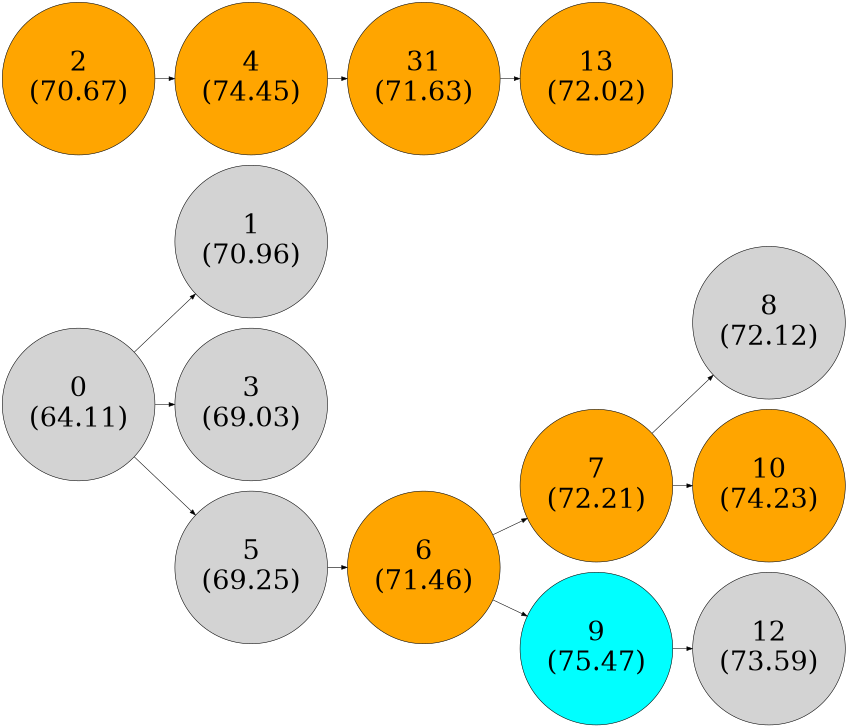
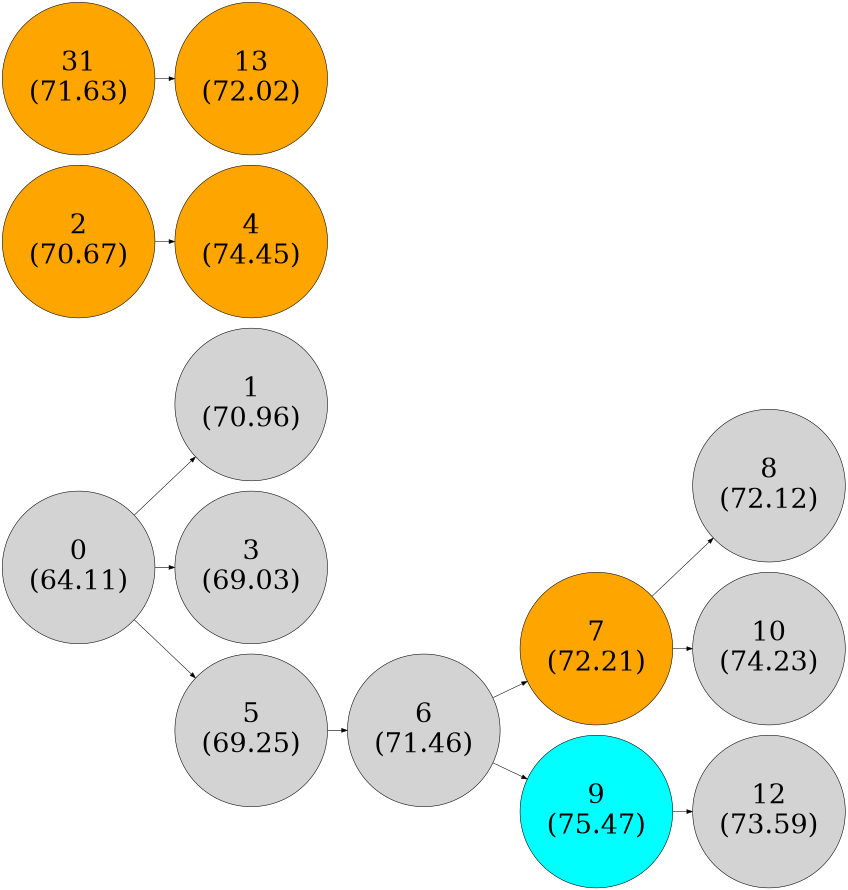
edge "4 (74.45)" -> "31 (71.63)": removed
node "10 (74.23)": fillcolor orange -> lightgrey
node "6 (71.46)": fillcolor orange -> lightgrey
